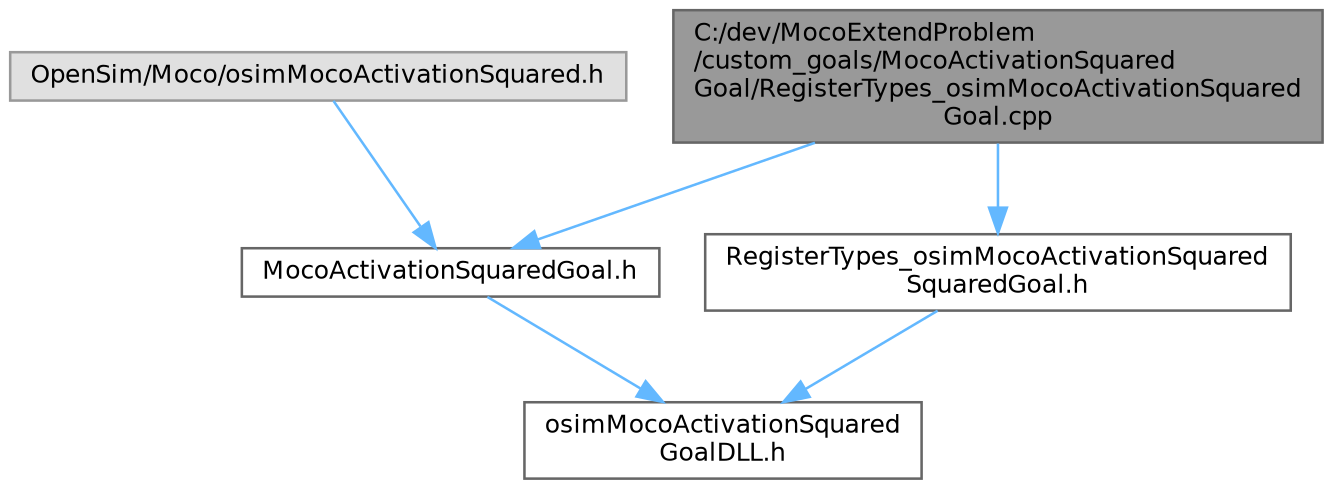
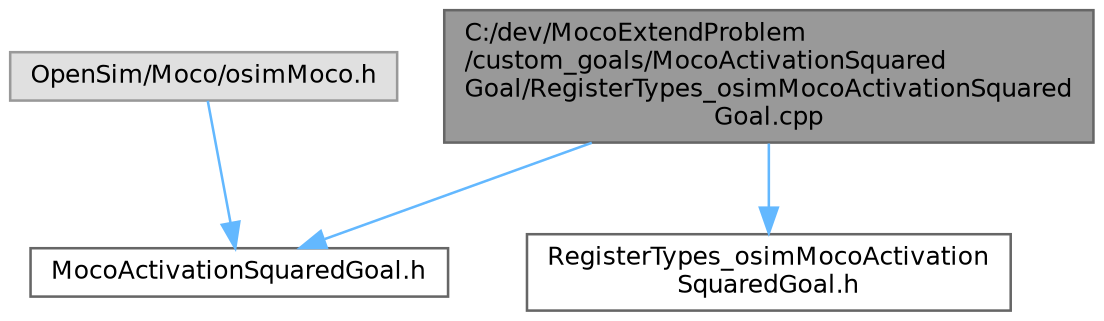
node "OpenSim/Moco/osimMocoActivationSquared.h": label "OpenSim/Moco/osimMocoActivationSquared.h" -> "OpenSim/Moco/osimMoco.h"
node "RegisterTypes_osimMocoActivationSquared SquaredGoal.h": label "RegisterTypes_osimMocoActivationSquared SquaredGoal.h" -> "RegisterTypes_osimMocoActivation SquaredGoal.h"
node "osimMocoActivationSquared GoalDLL.h": removed
